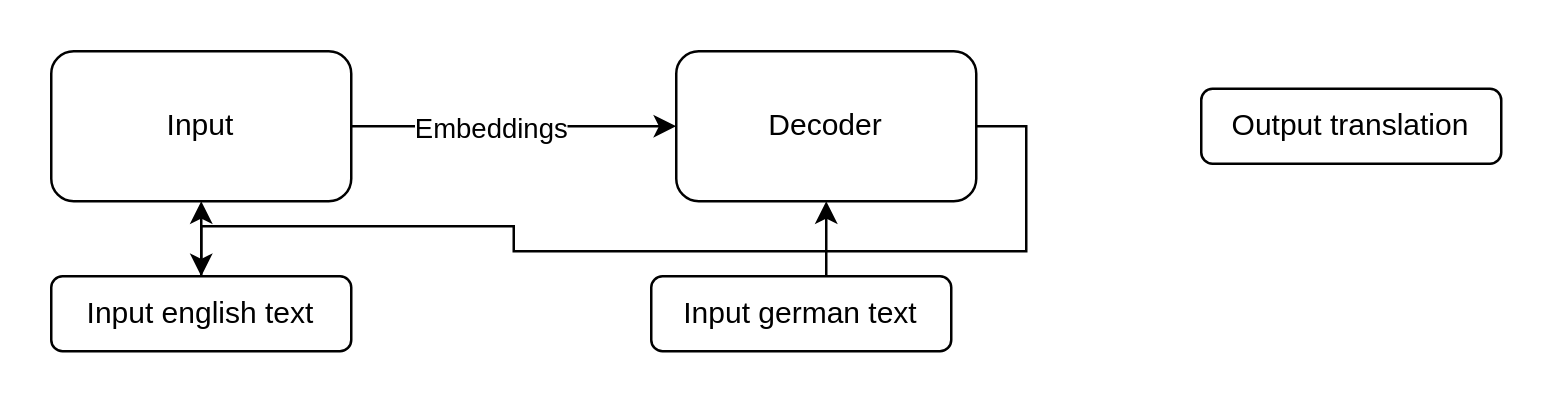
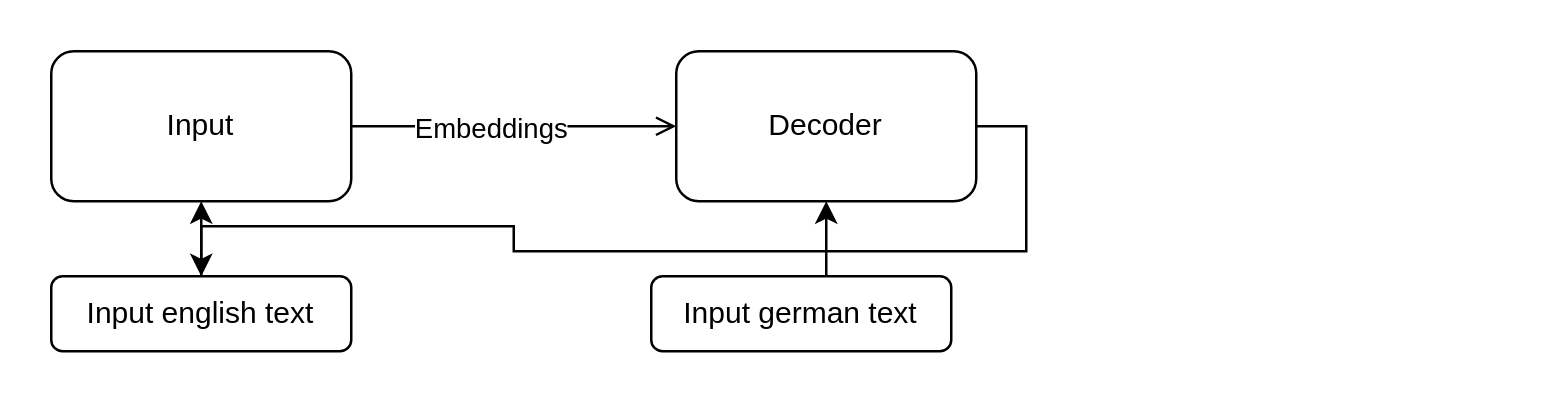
edge "Input" -> "Decoder": arrowhead classic -> open
node "Output translation": removed
